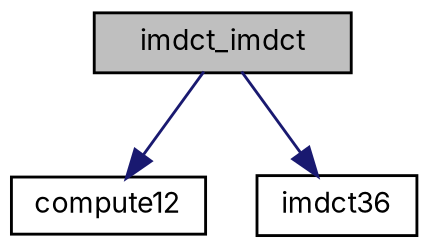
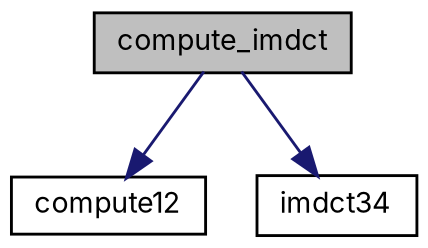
node "imdct_imdct": label "imdct_imdct" -> "compute_imdct"
node "imdct36": label "imdct36" -> "imdct34"
